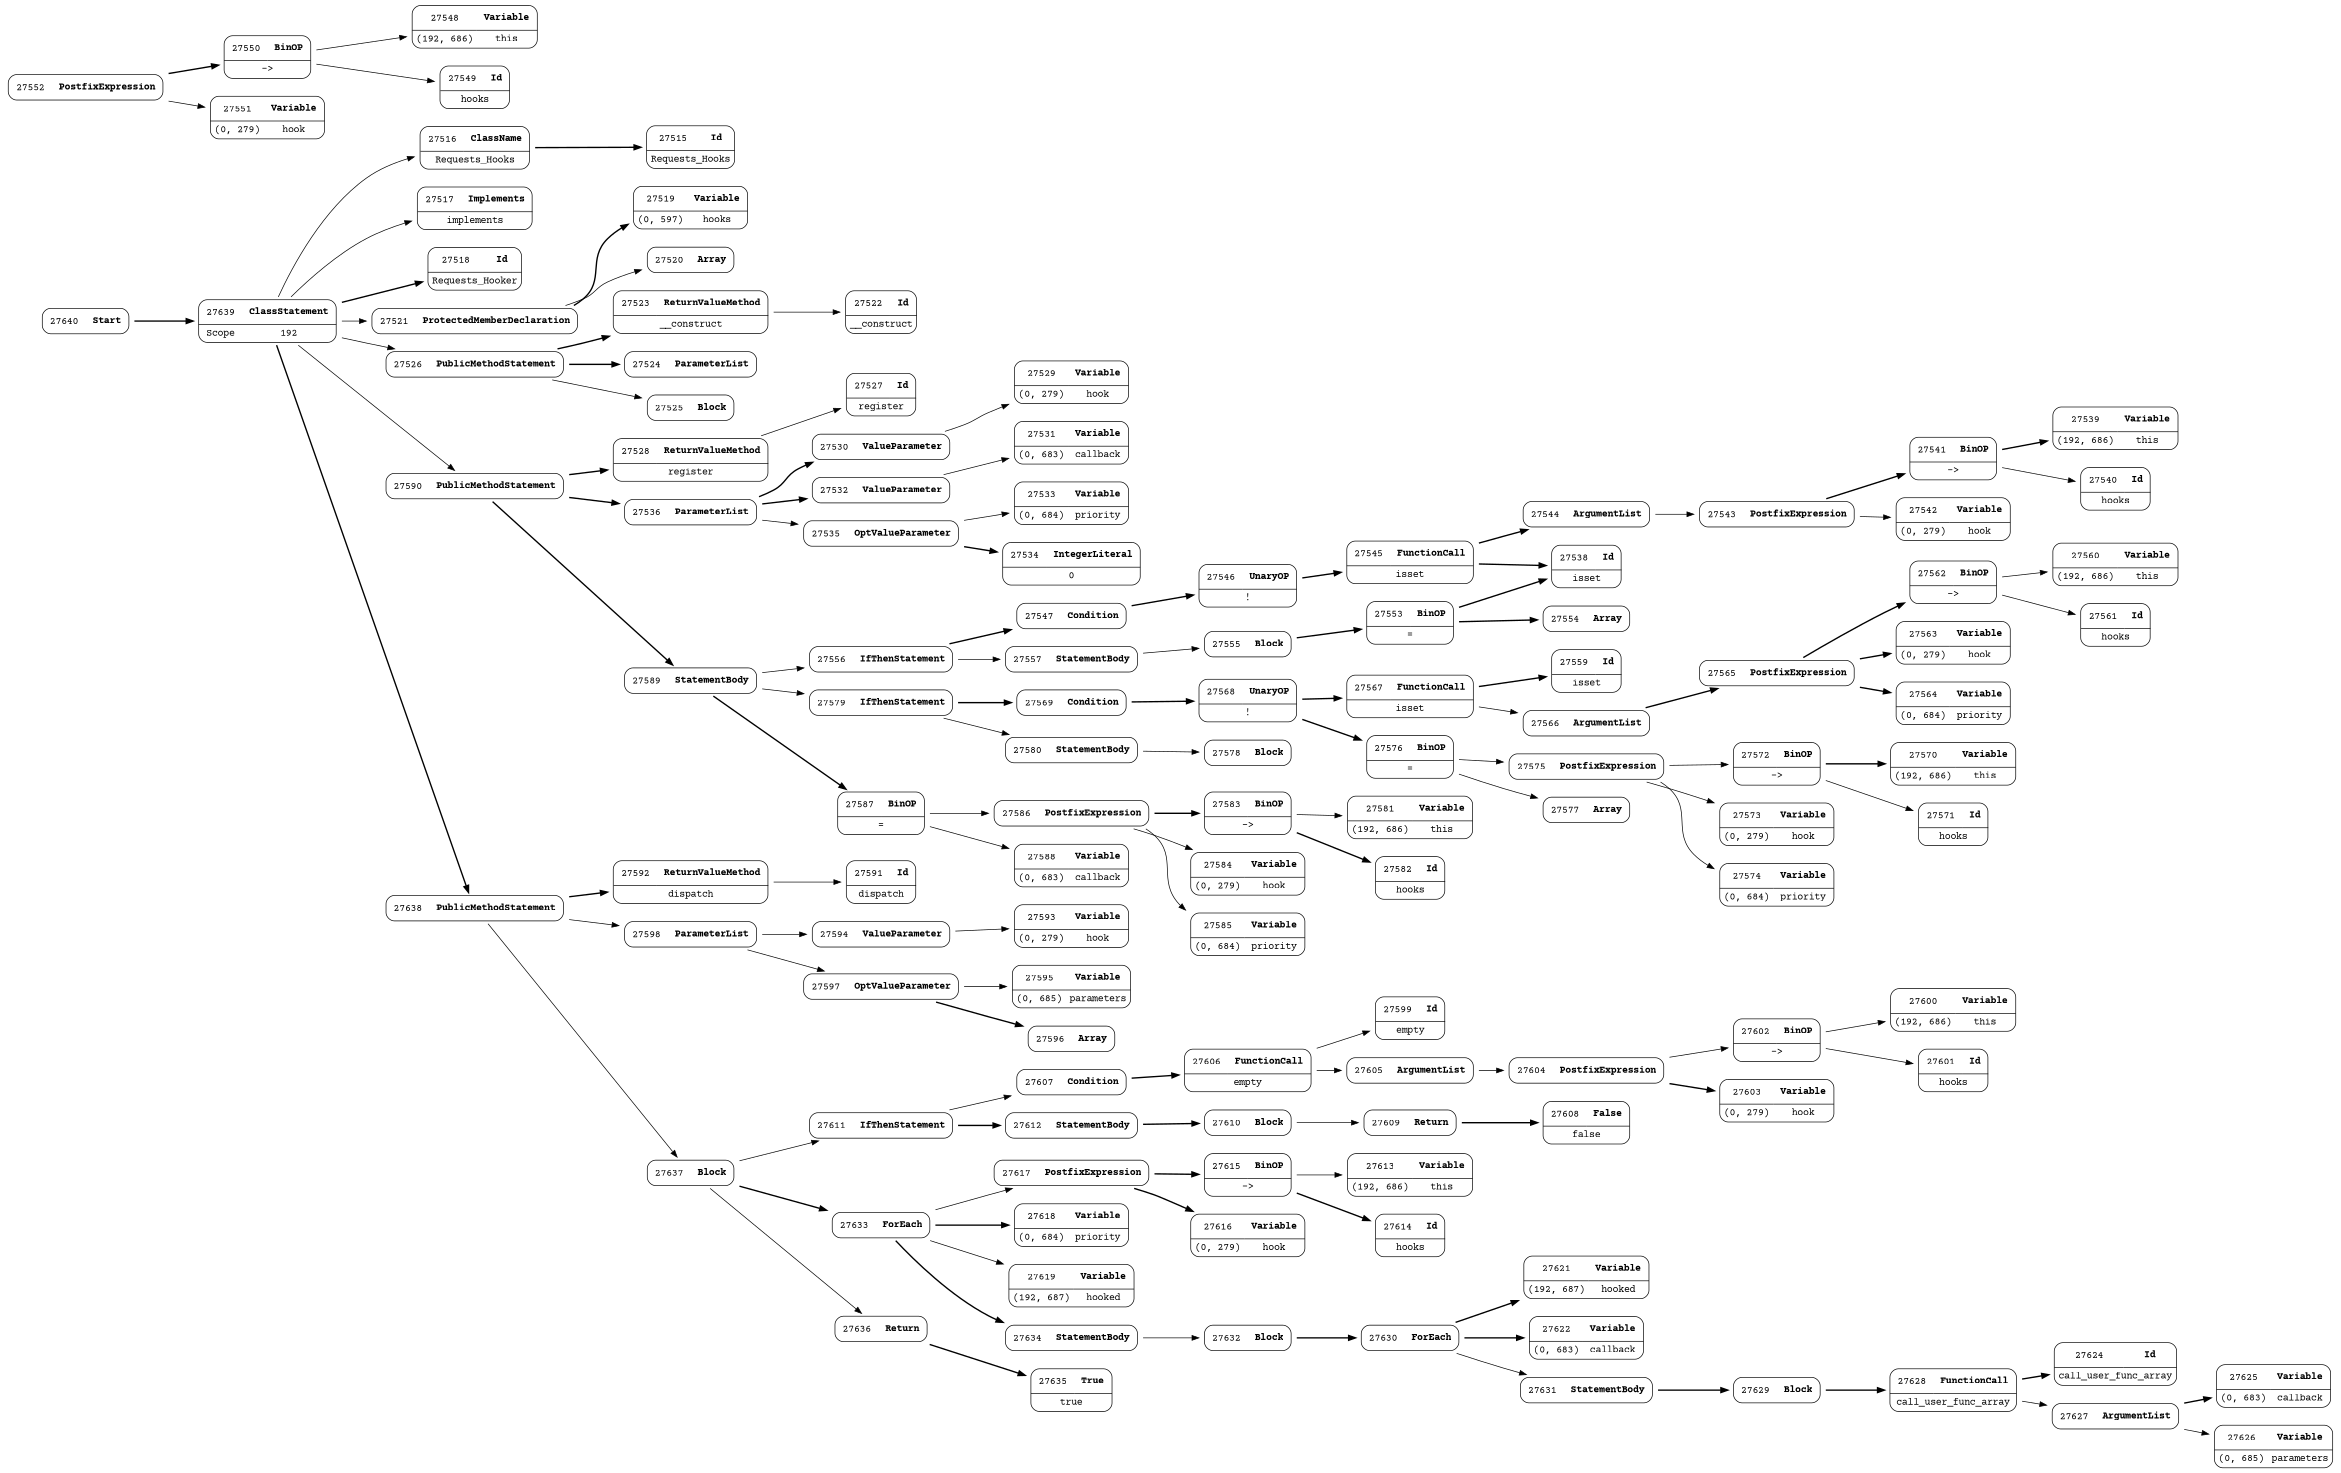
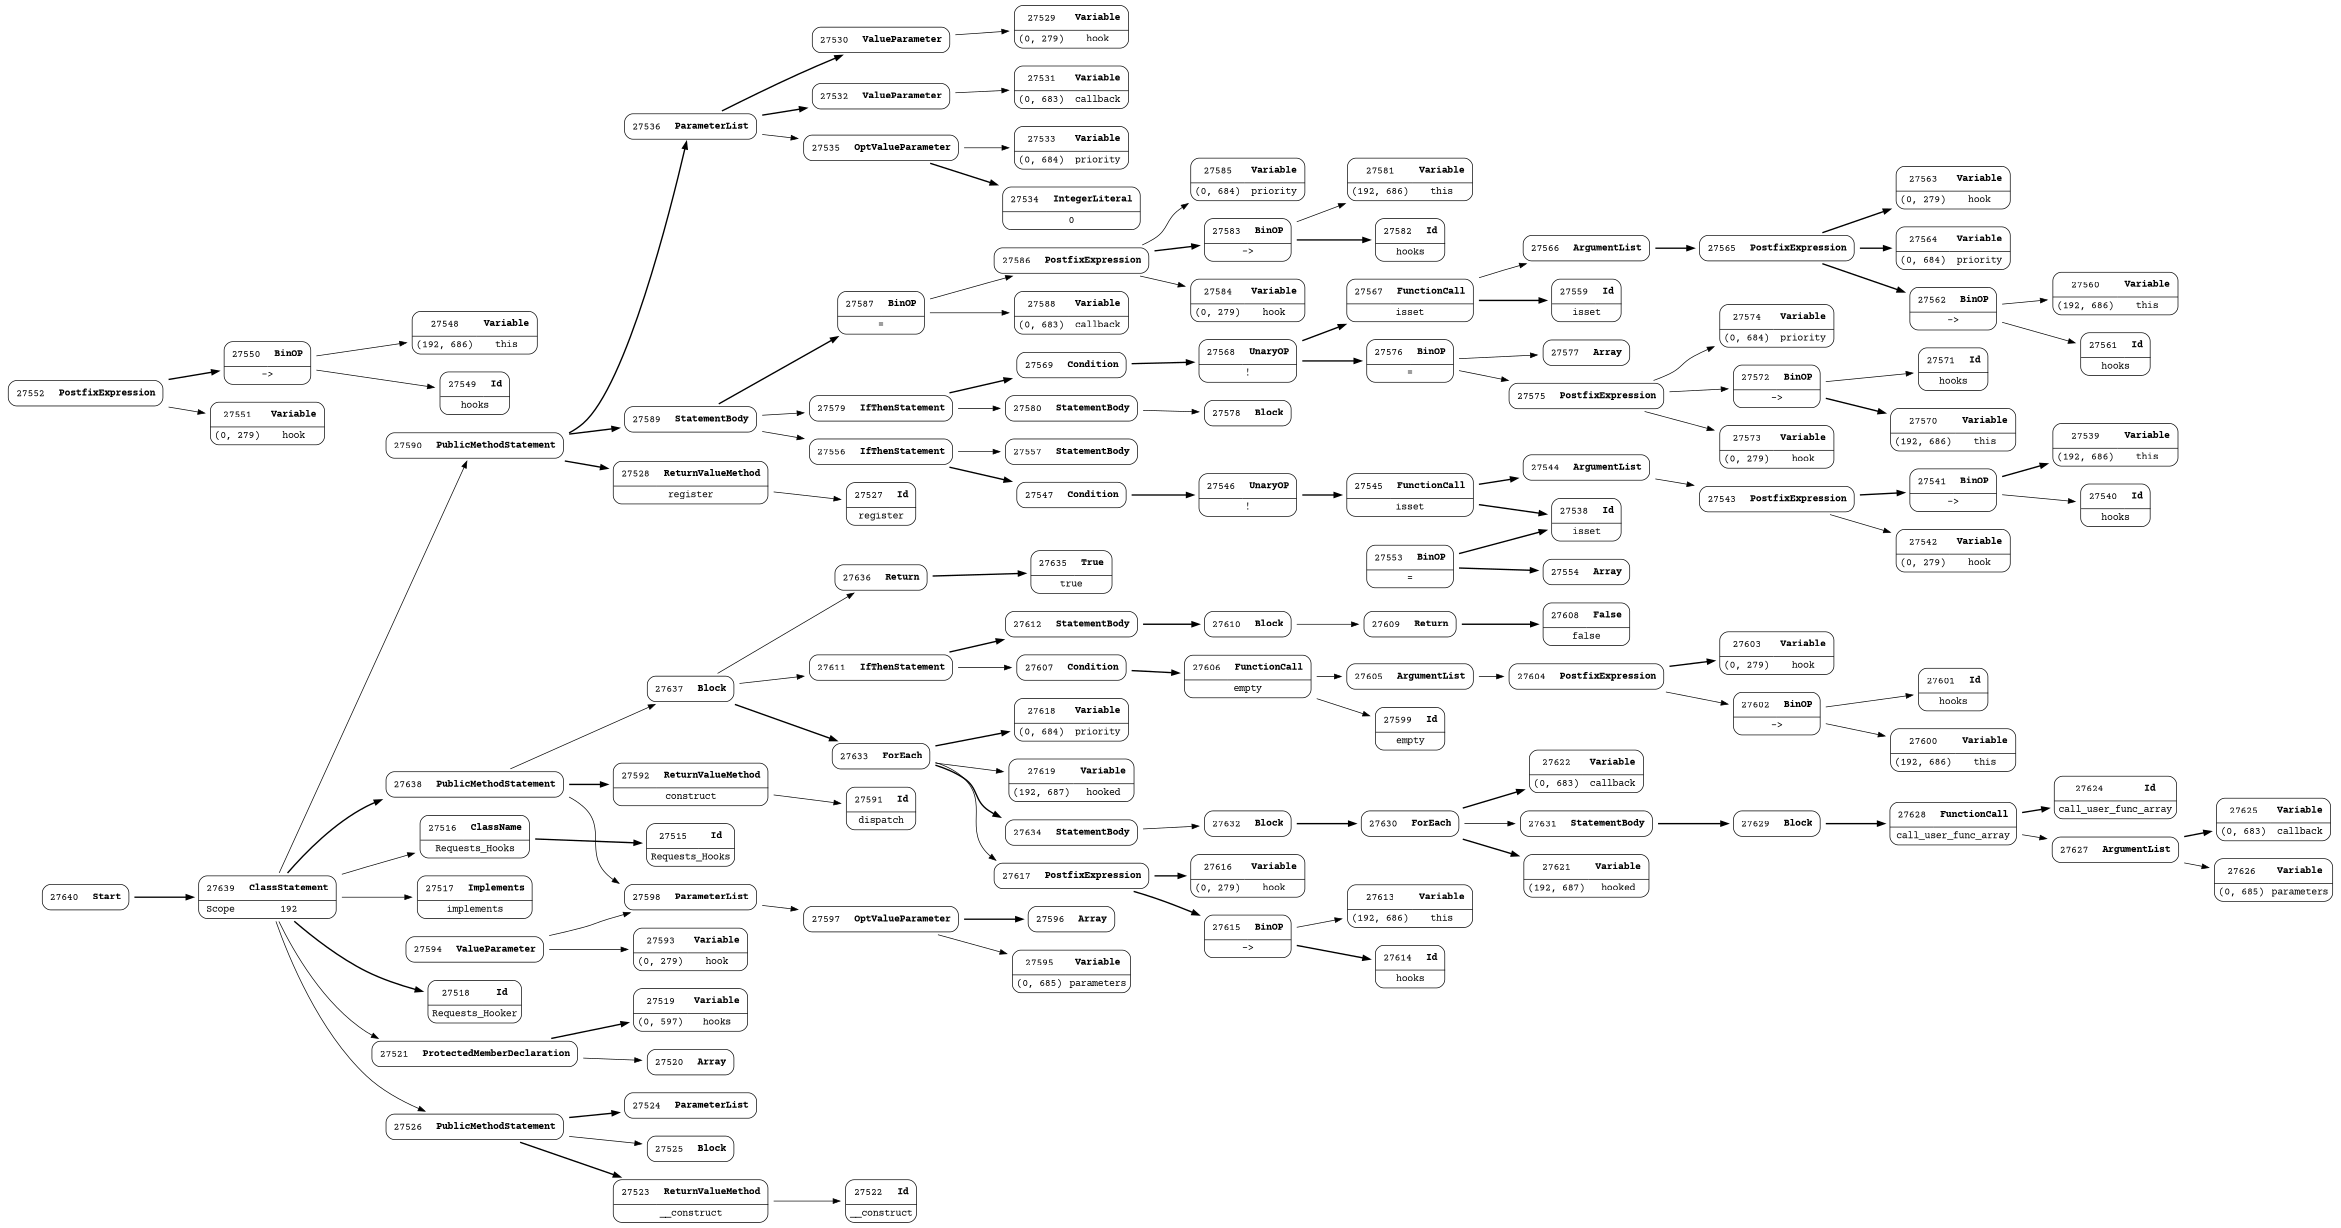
node "27555": removed
node "27592": text "dispatch" -> "construct"
edge "27598" -> "27594": reversed
